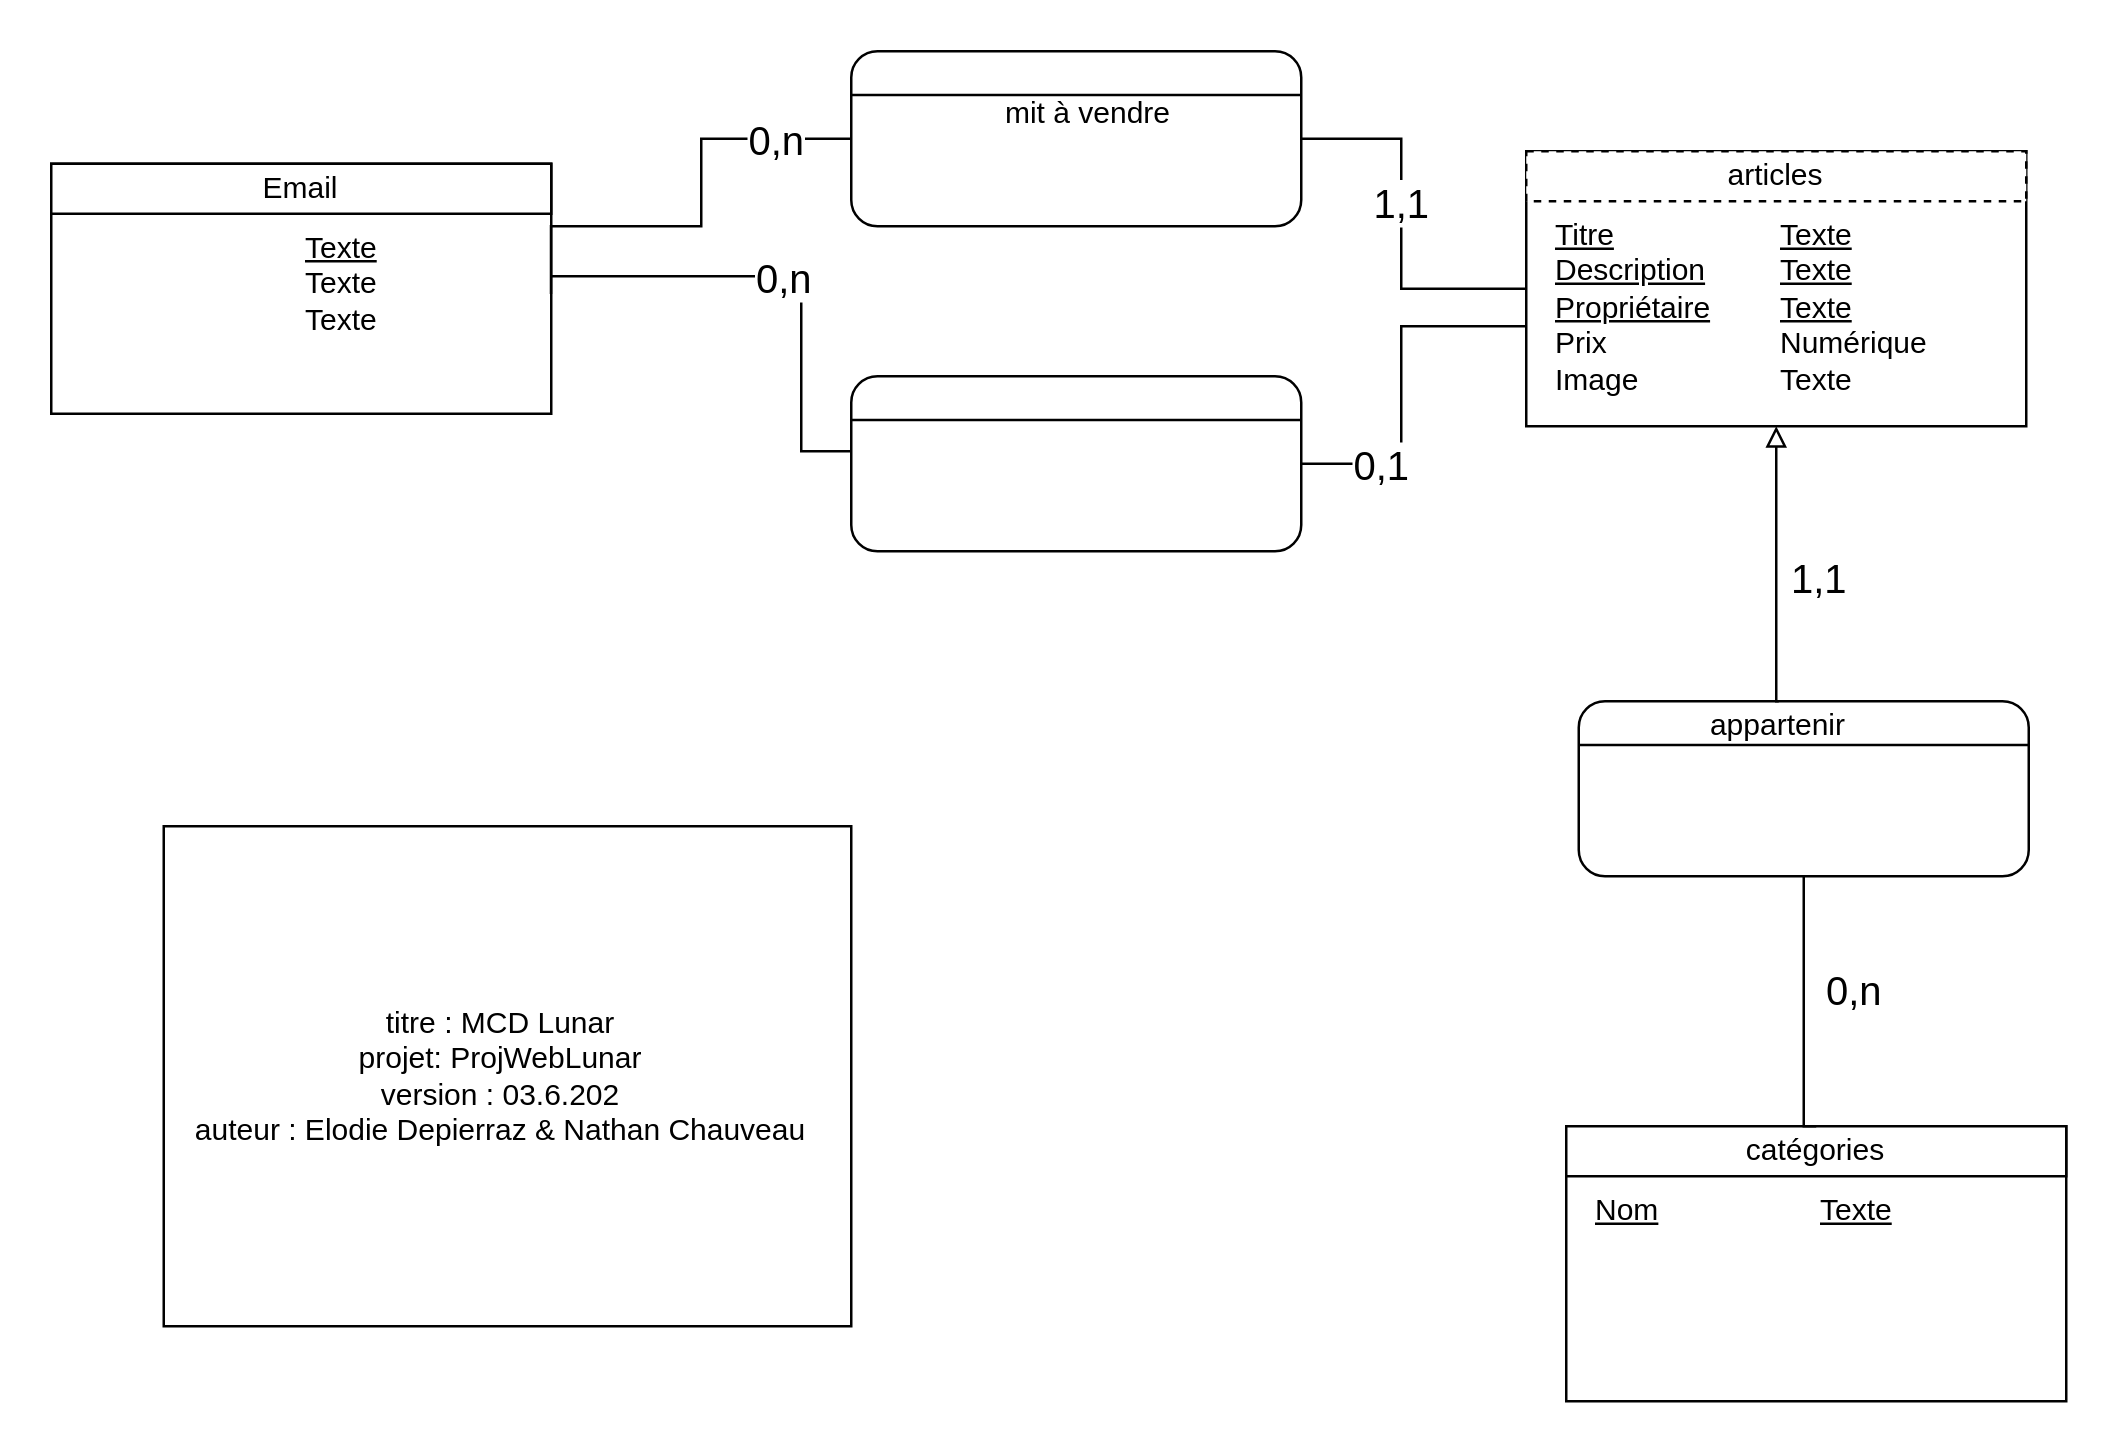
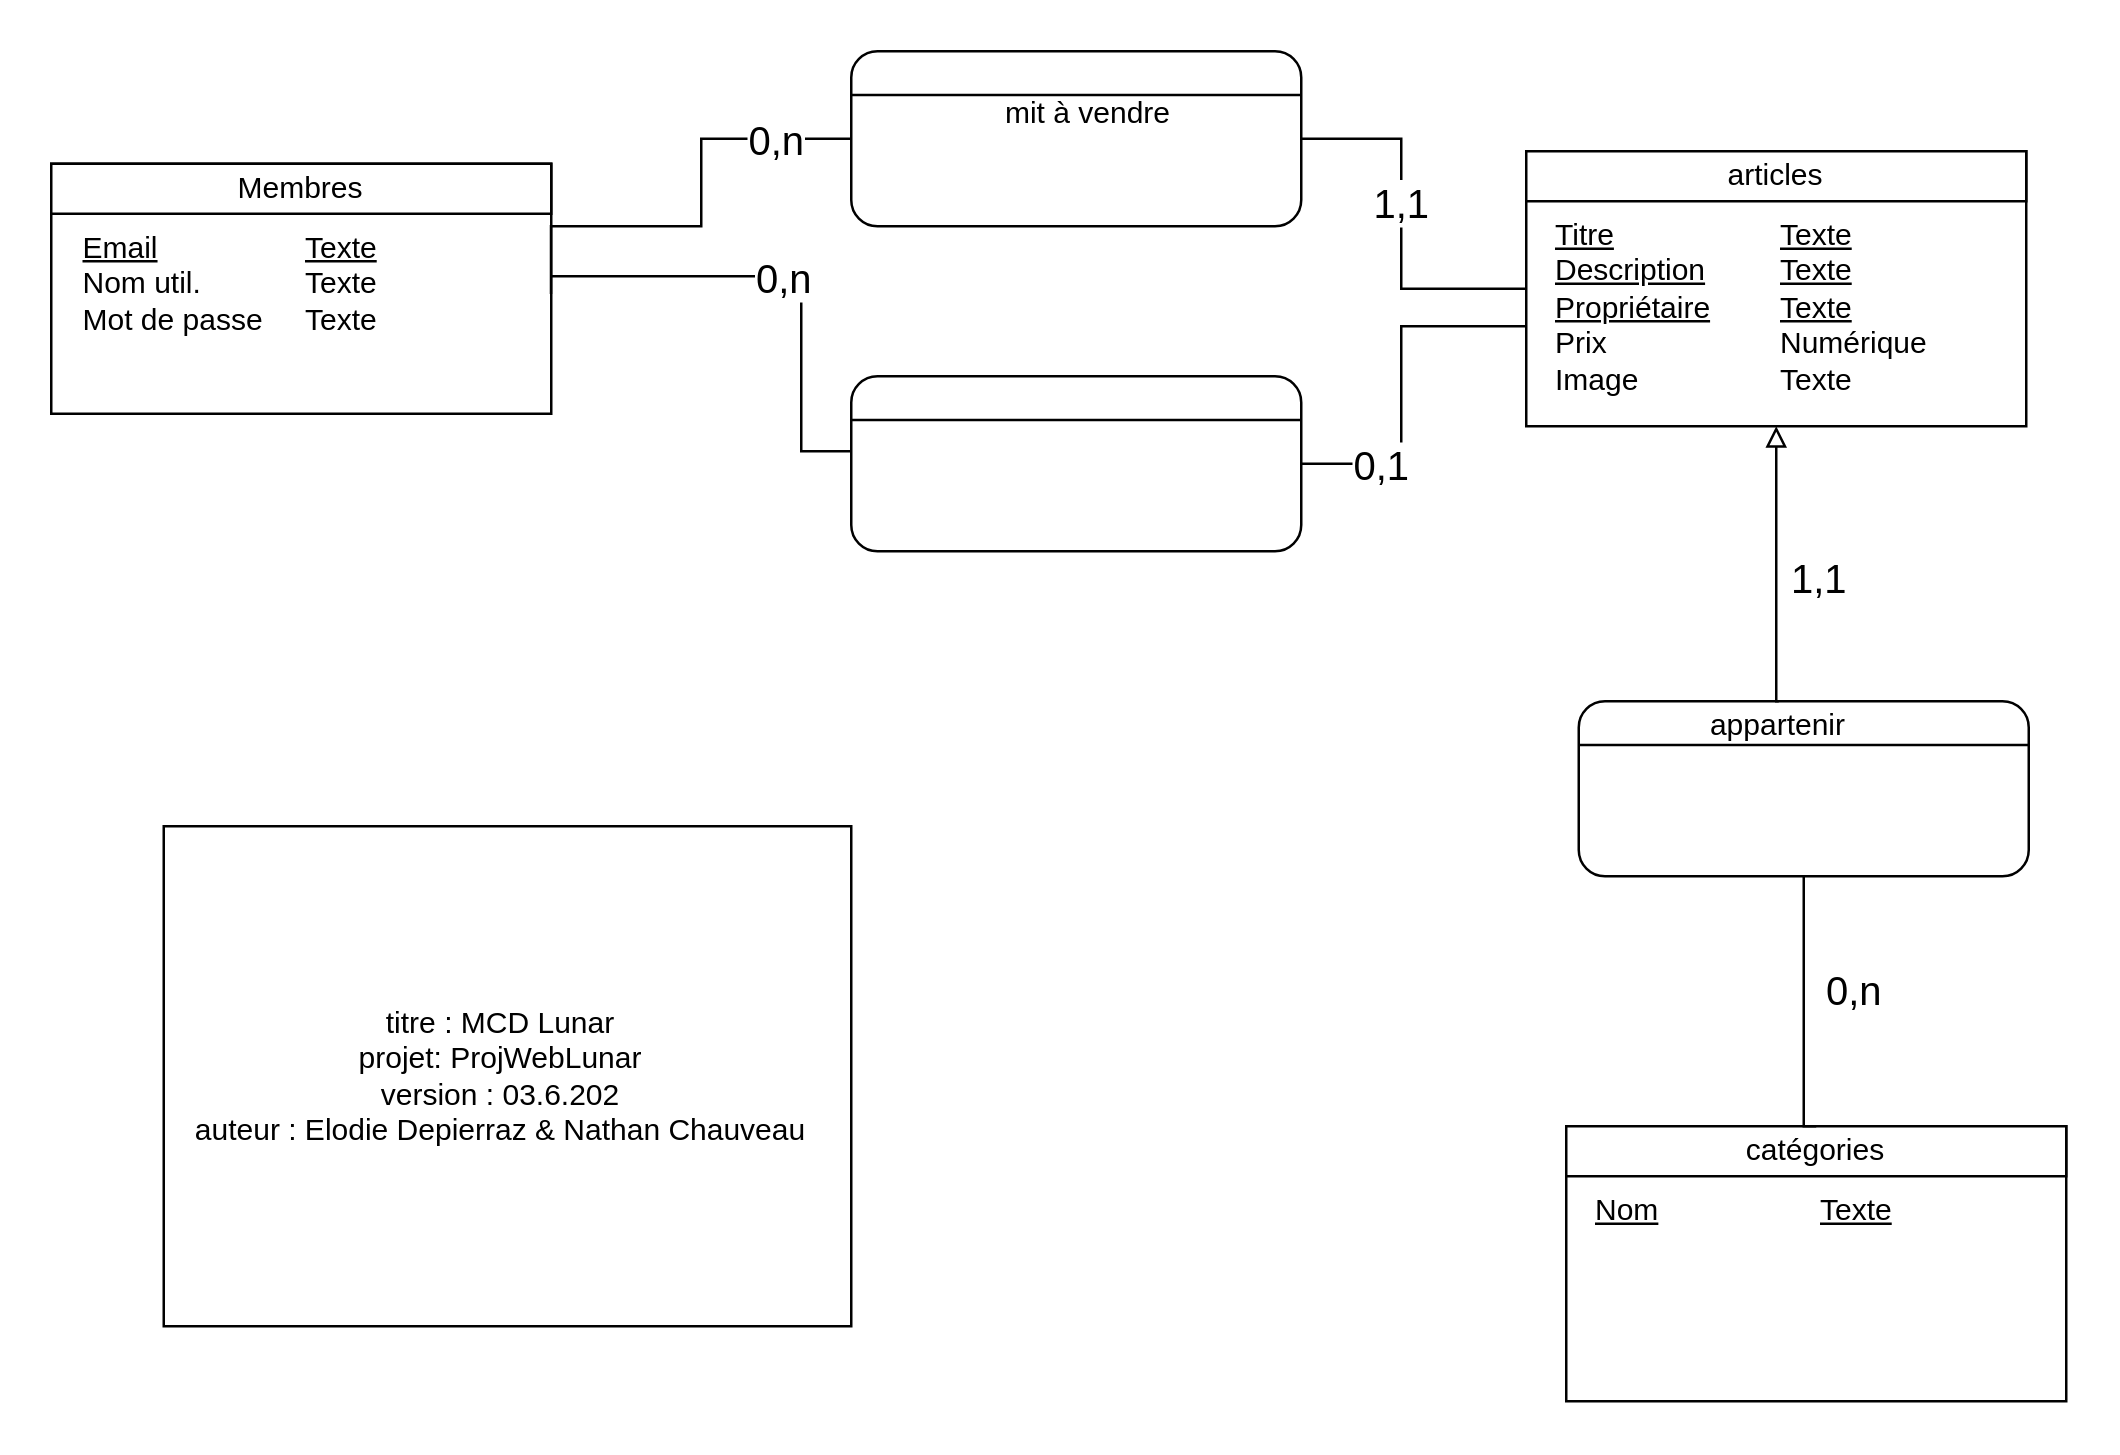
node "articles": style dashed -> solid
node "Email": label "Email" -> "Membres"
node "Email Nom util. Mot de passe": added
